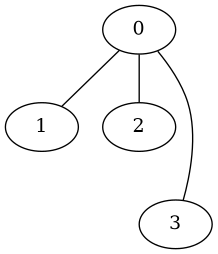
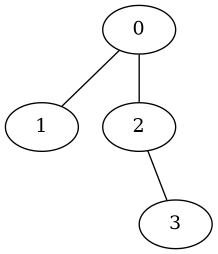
edge "0" -- "3": now "2" -- "3"
